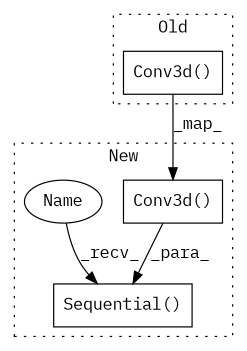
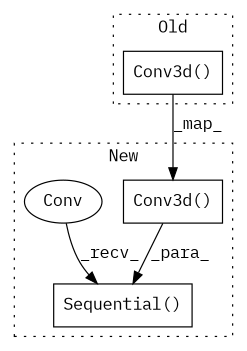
node "Name": label "Name" -> "Conv"
